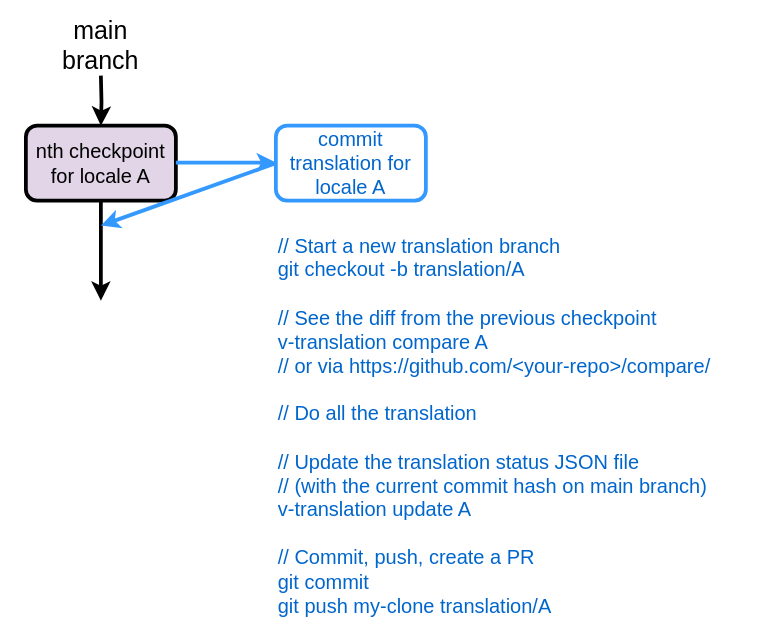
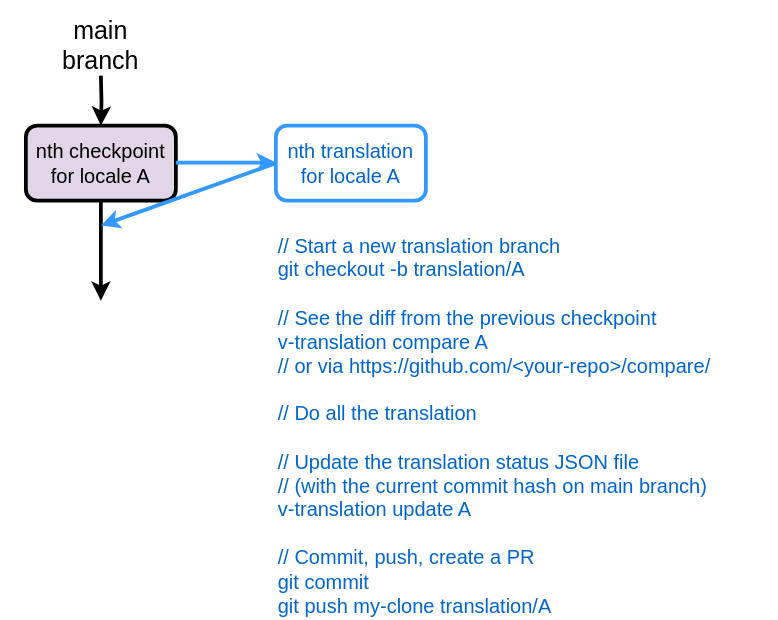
node "commit translation for locale A": label "commit translation for locale A" -> "nth translation for locale A"
